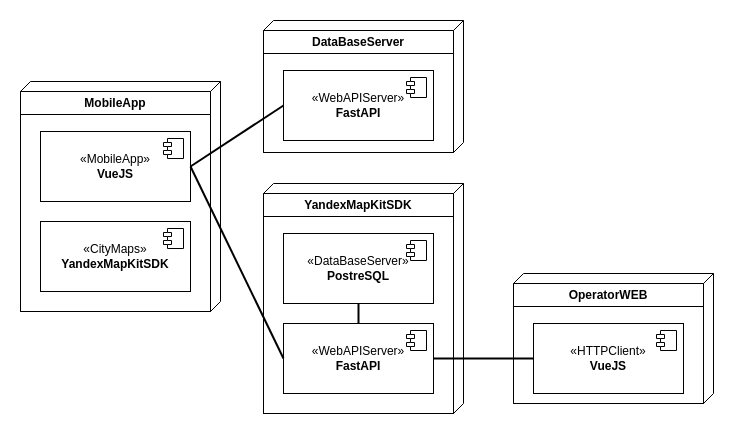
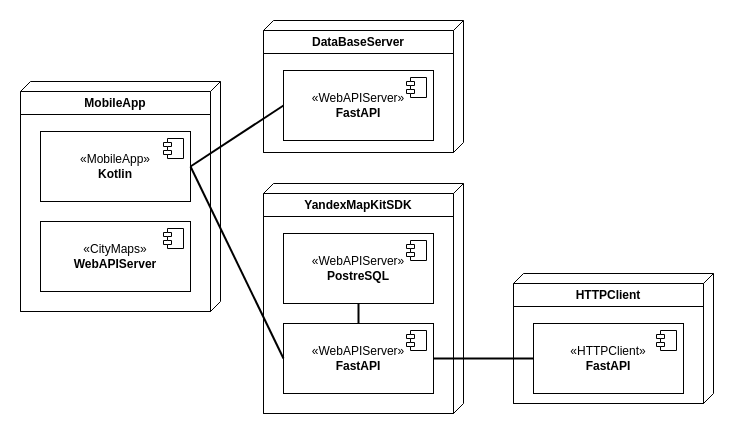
node "«MobileApp» VueJS": label "«MobileApp» VueJS" -> "«MobileApp» Kotlin"
node "«CityMaps» YandexMapKitSDK": label "«CityMaps» YandexMapKitSDK" -> "«CityMaps» WebAPIServer"
node "«DataBaseServer» PostreSQL": label "«DataBaseServer» PostreSQL" -> "«WebAPIServer» PostreSQL"
node "OperatorWEB": label "OperatorWEB" -> "HTTPClient"
node "«HTTPClient» VueJS": label "«HTTPClient» VueJS" -> "«HTTPClient» FastAPI"
